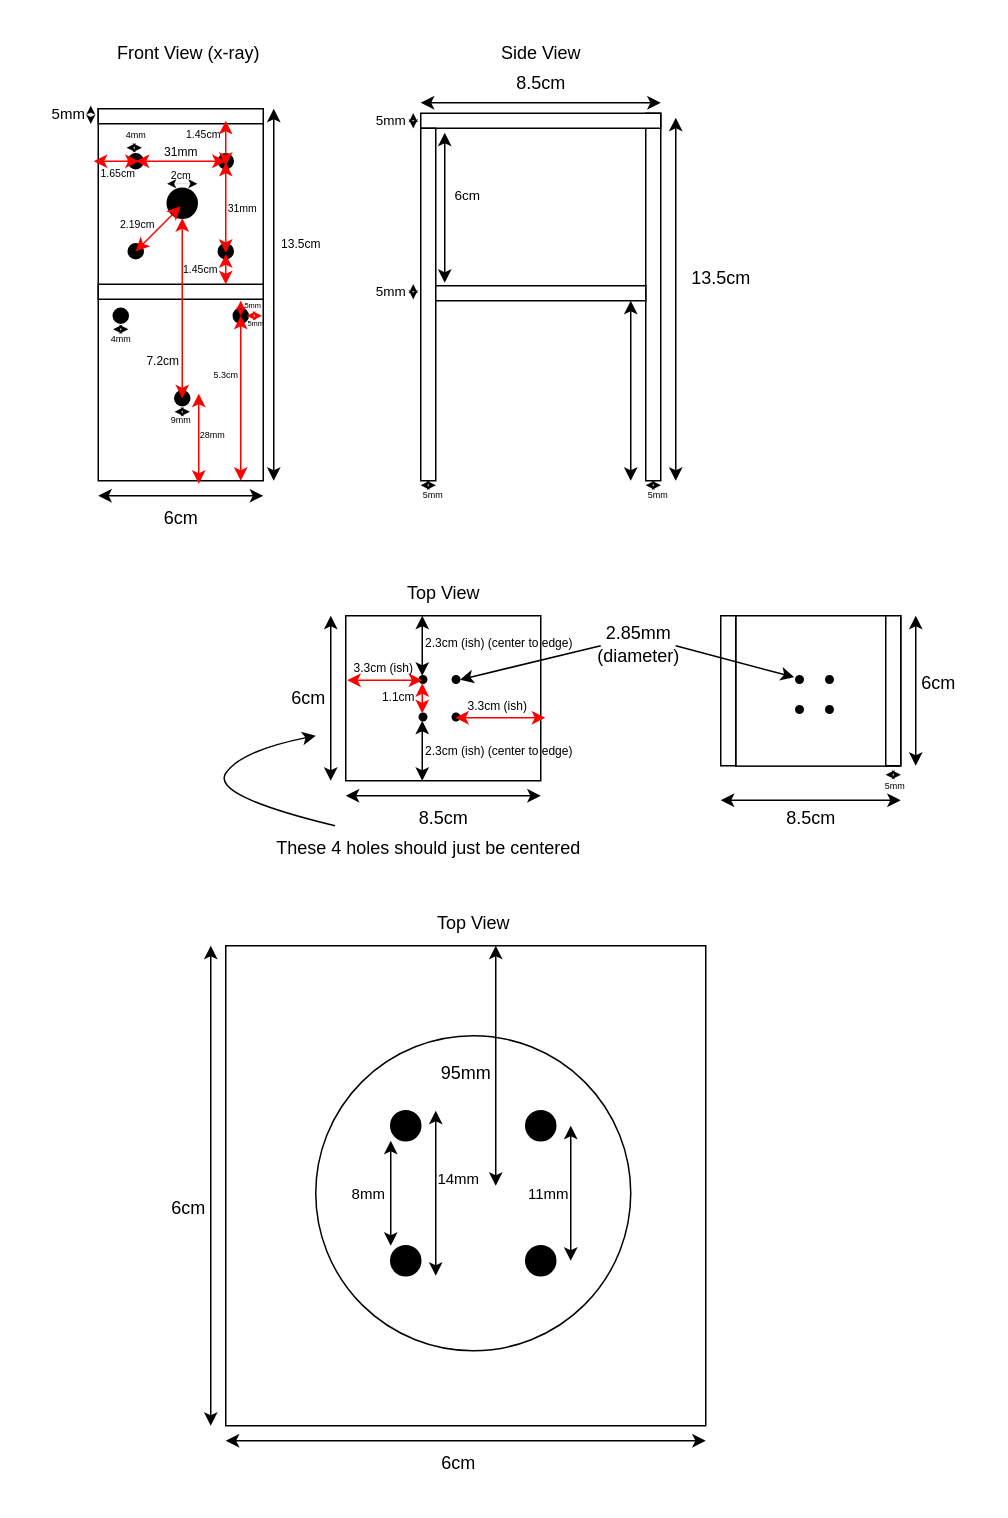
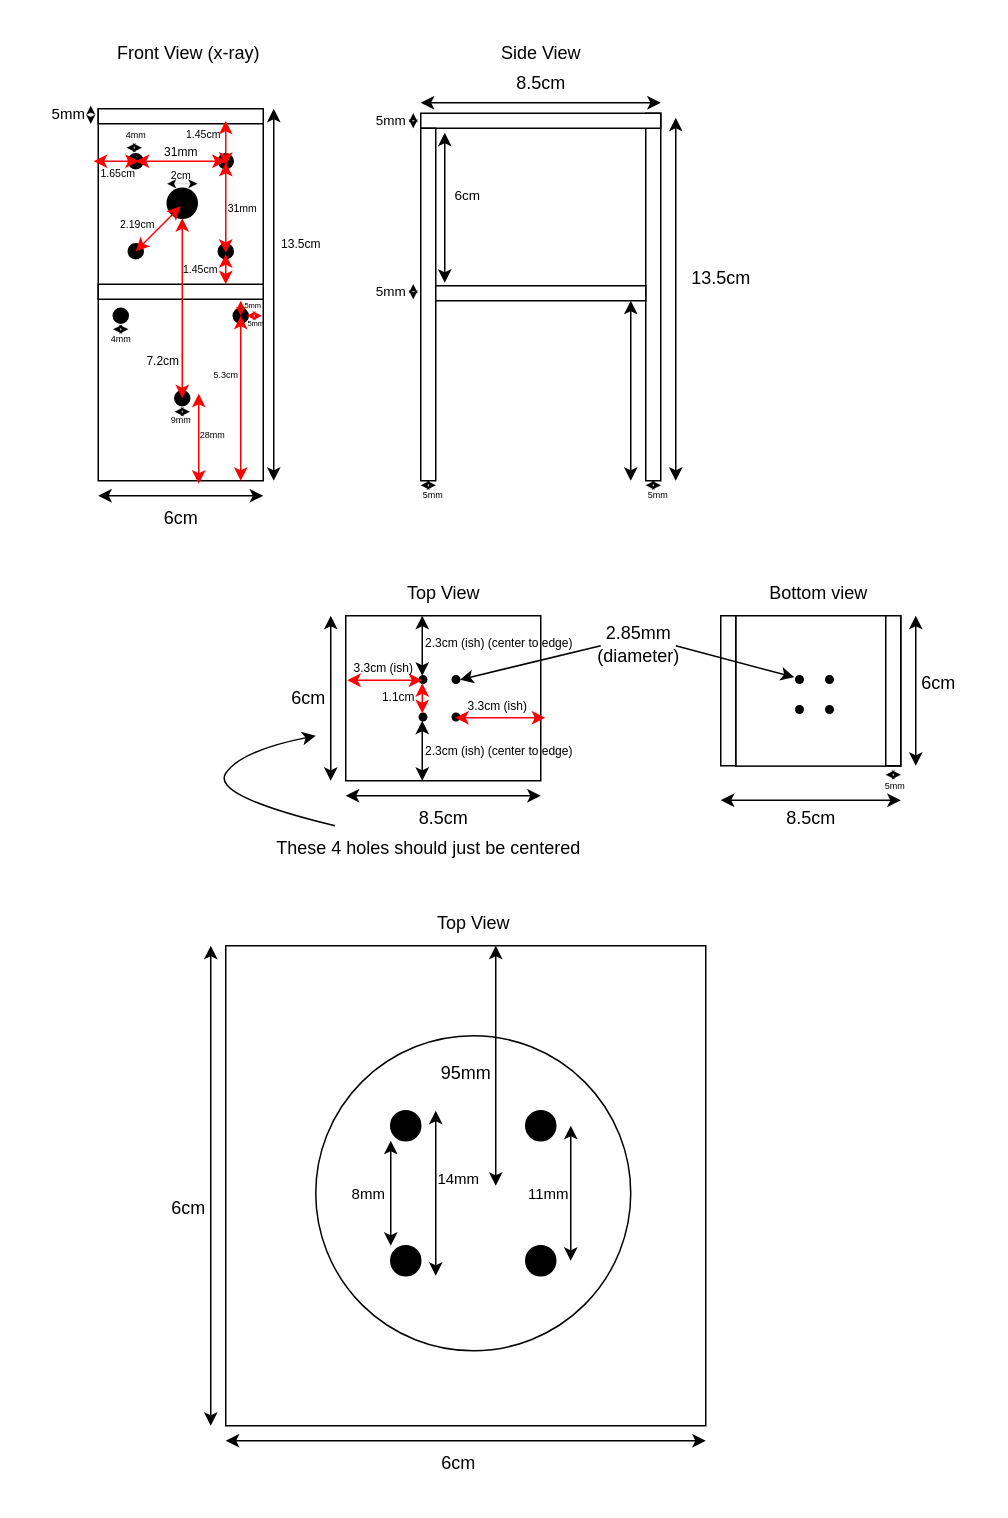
node "Bottom view": added
